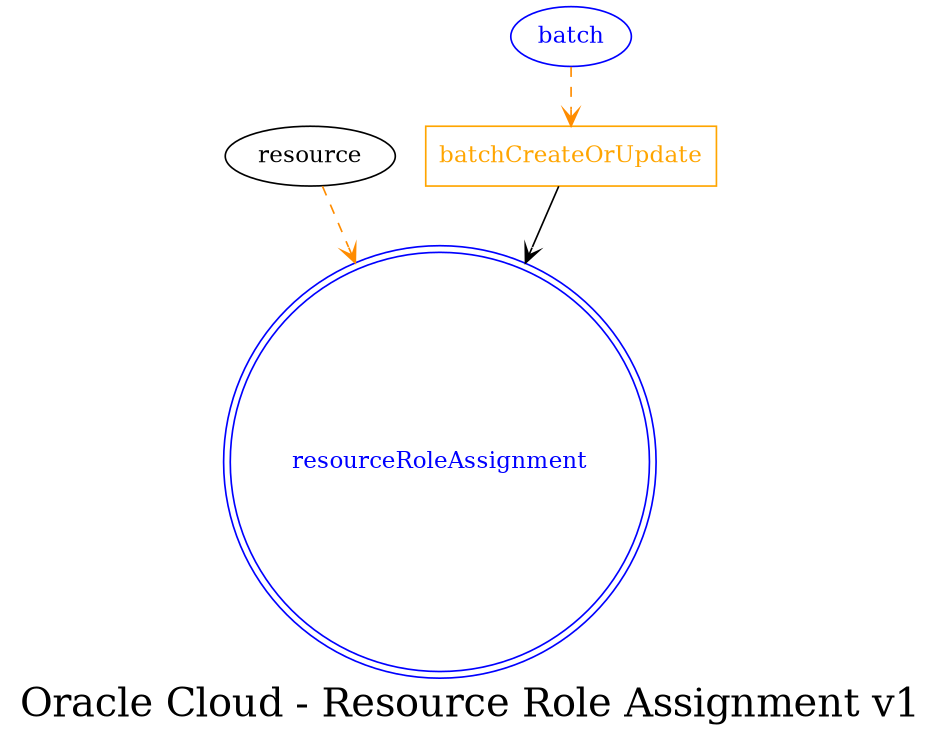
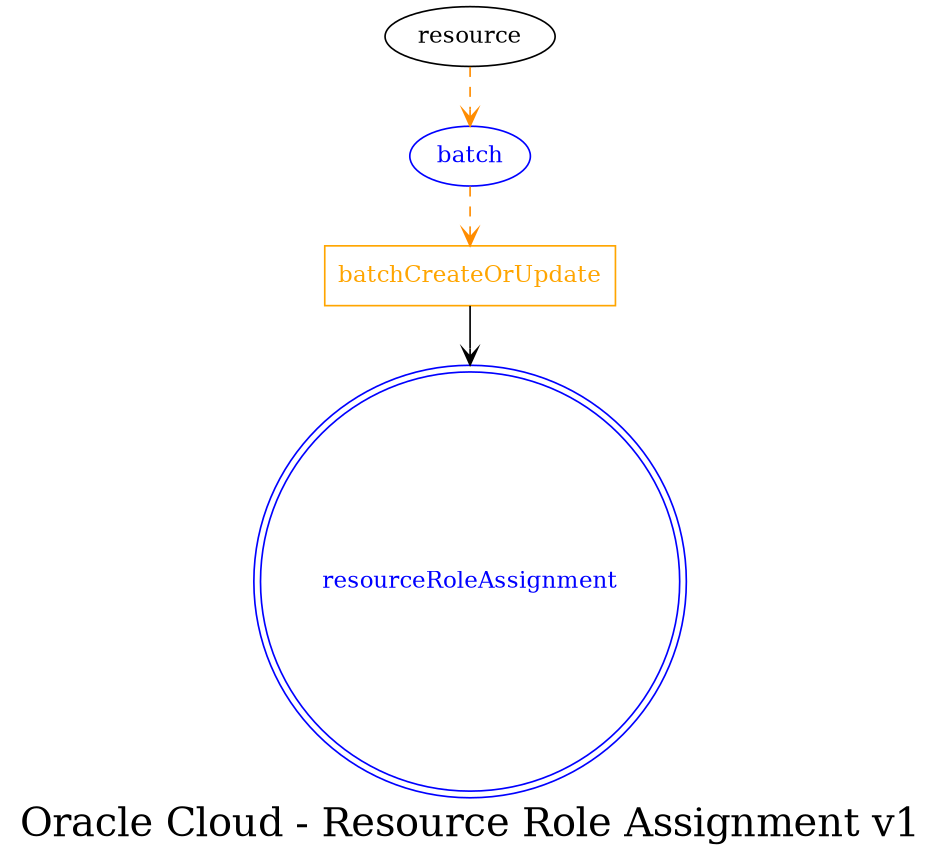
edge "resource" -> "resourceRoleAssignment": now "resource" -> "batch"
